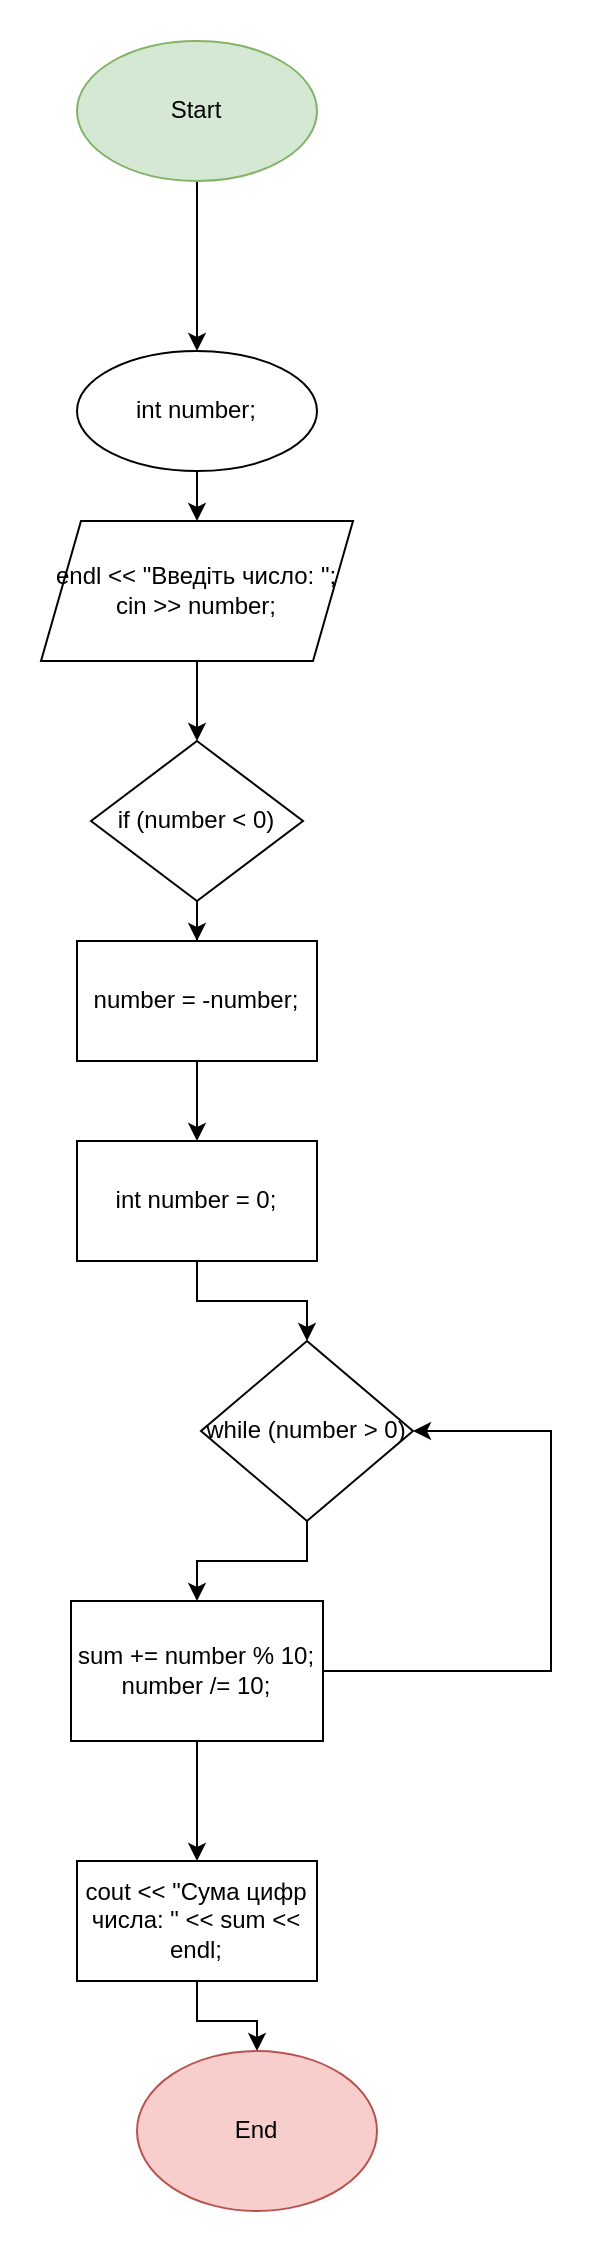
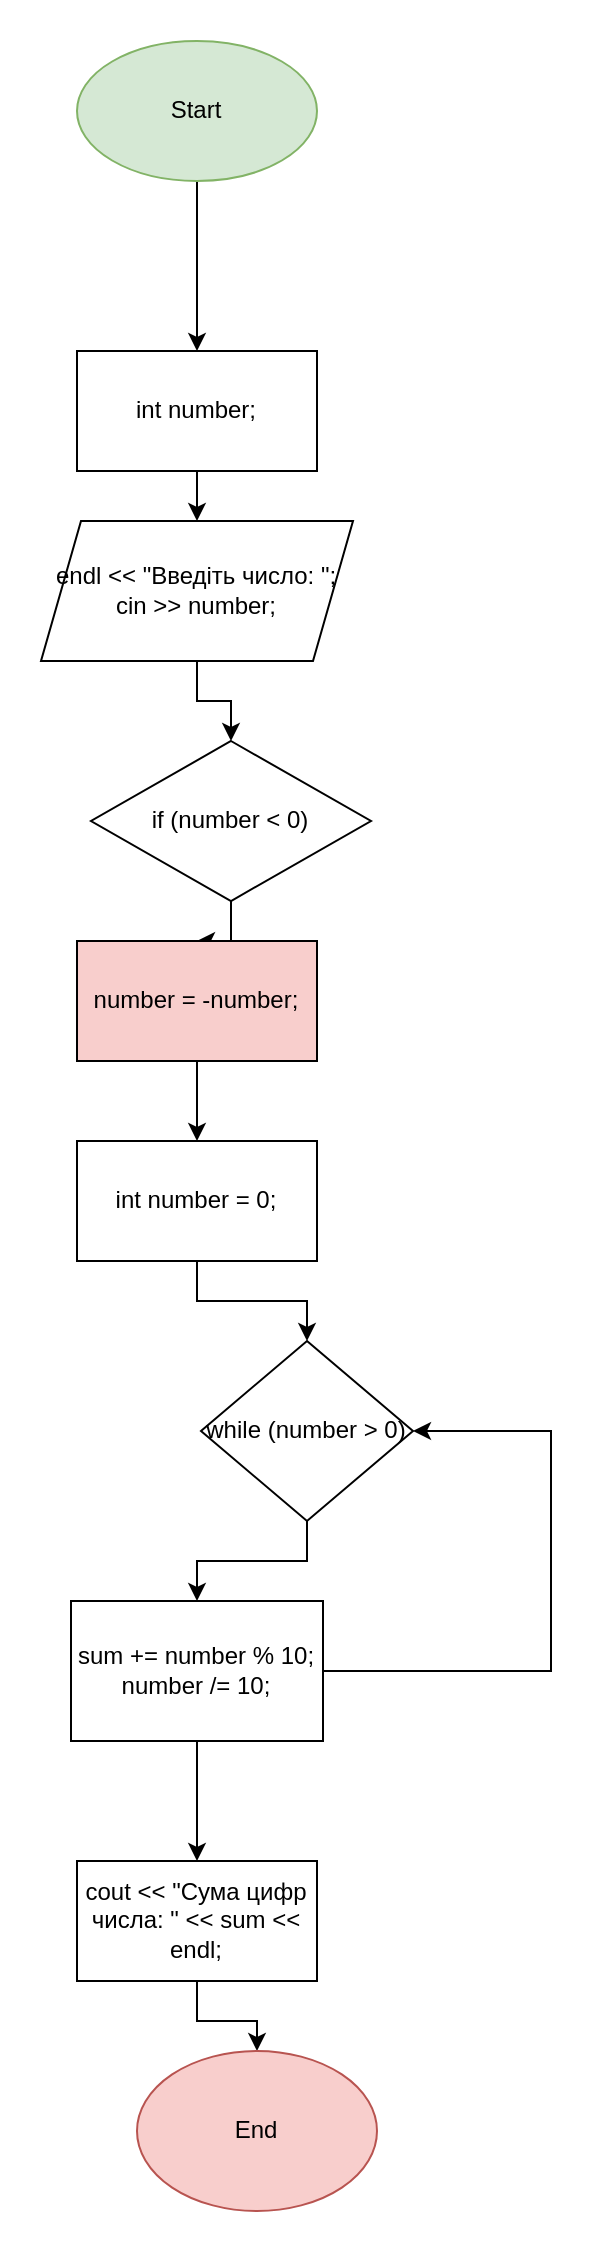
node "int number;": shape ellipse -> rectangle
node "if (number < 0)": size 212x160 -> 280x160
node "number = -number;": fillcolor #ffffff -> #f8cecc
